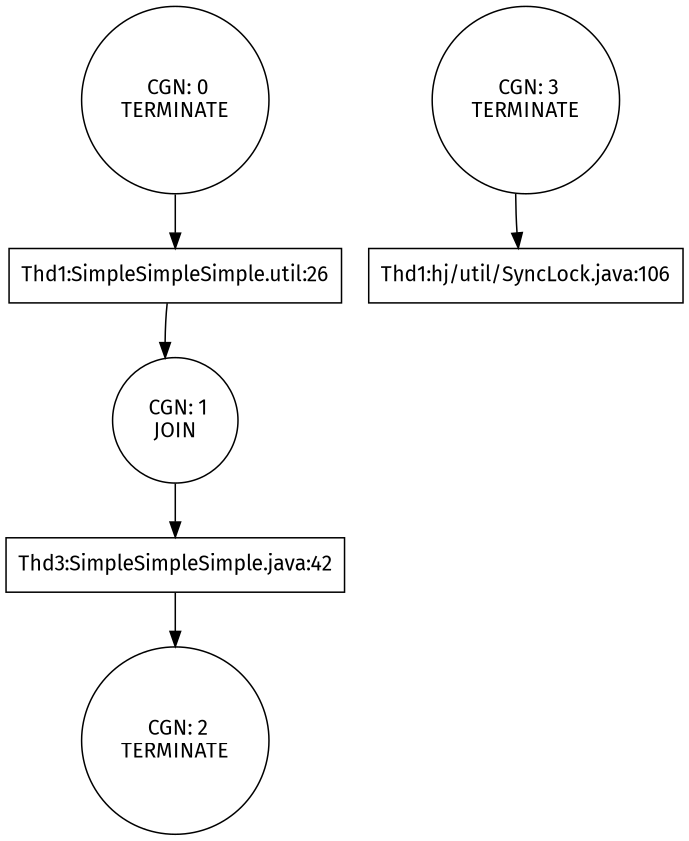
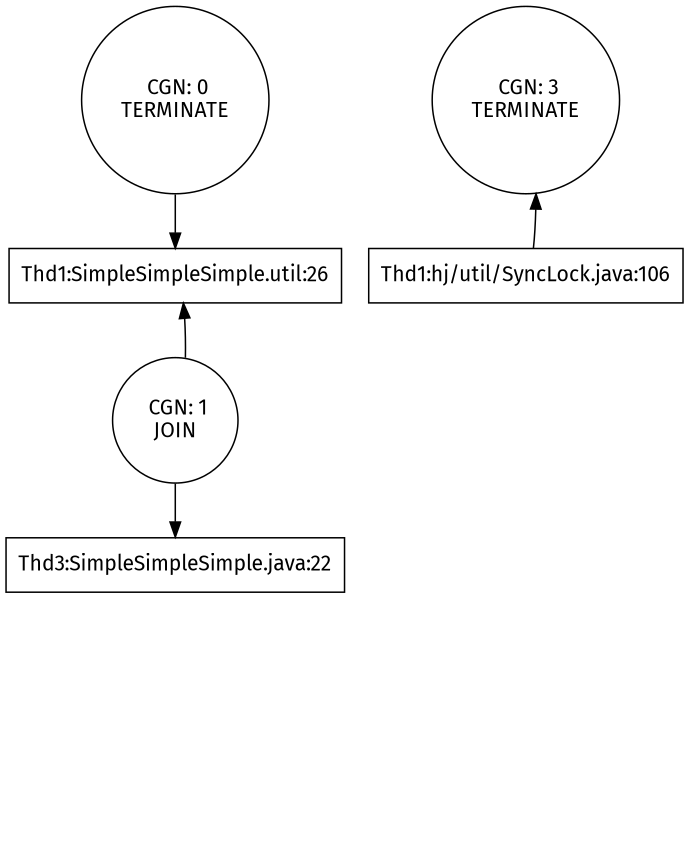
edge "CGN: 3 TERMINATE" -> "Thd1:hj/util/SyncLock.java:106": reversed
edge "Thd1:SimpleSimpleSimple.util:26" -> "CGN: 1 JOIN": reversed
node "Thd3:SimpleSimpleSimple.java:42": label "Thd3:SimpleSimpleSimple.java:42" -> "Thd3:SimpleSimpleSimple.java:22"
node "CGN: 2 TERMINATE": removed
